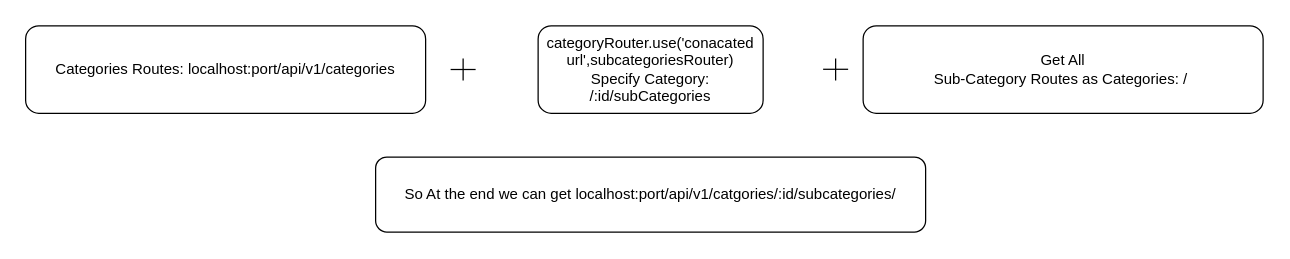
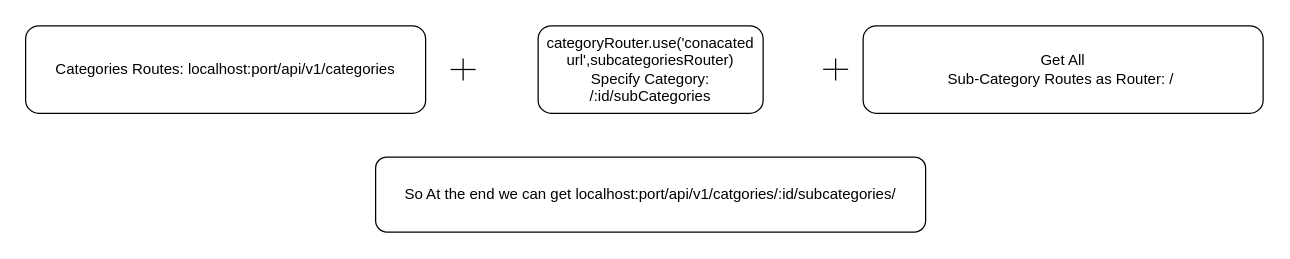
node "Get All Sub-Category Routes as Categories: /": label "Get All Sub-Category Routes as Categories: /" -> "Get All Sub-Category Routes as Router: /"
